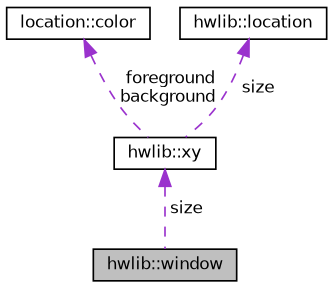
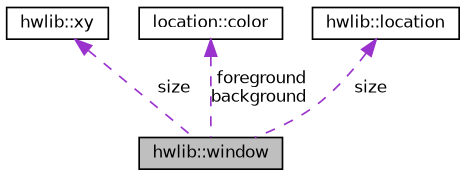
edge "hwlib::xy" -> "location::color": now "hwlib::window" -> "location::color"
edge "hwlib::xy" -> "hwlib::location": now "hwlib::window" -> "hwlib::location"
